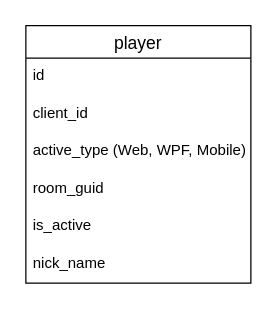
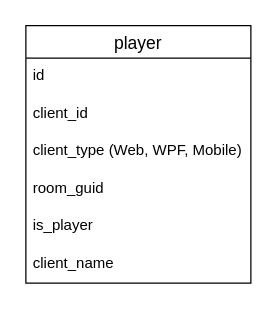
node "active_type (Web, WPF, Mobile)": label "active_type (Web, WPF, Mobile)" -> "client_type (Web, WPF, Mobile)"
node "is_active": label "is_active" -> "is_player"
node "nick_name": label "nick_name" -> "client_name"
